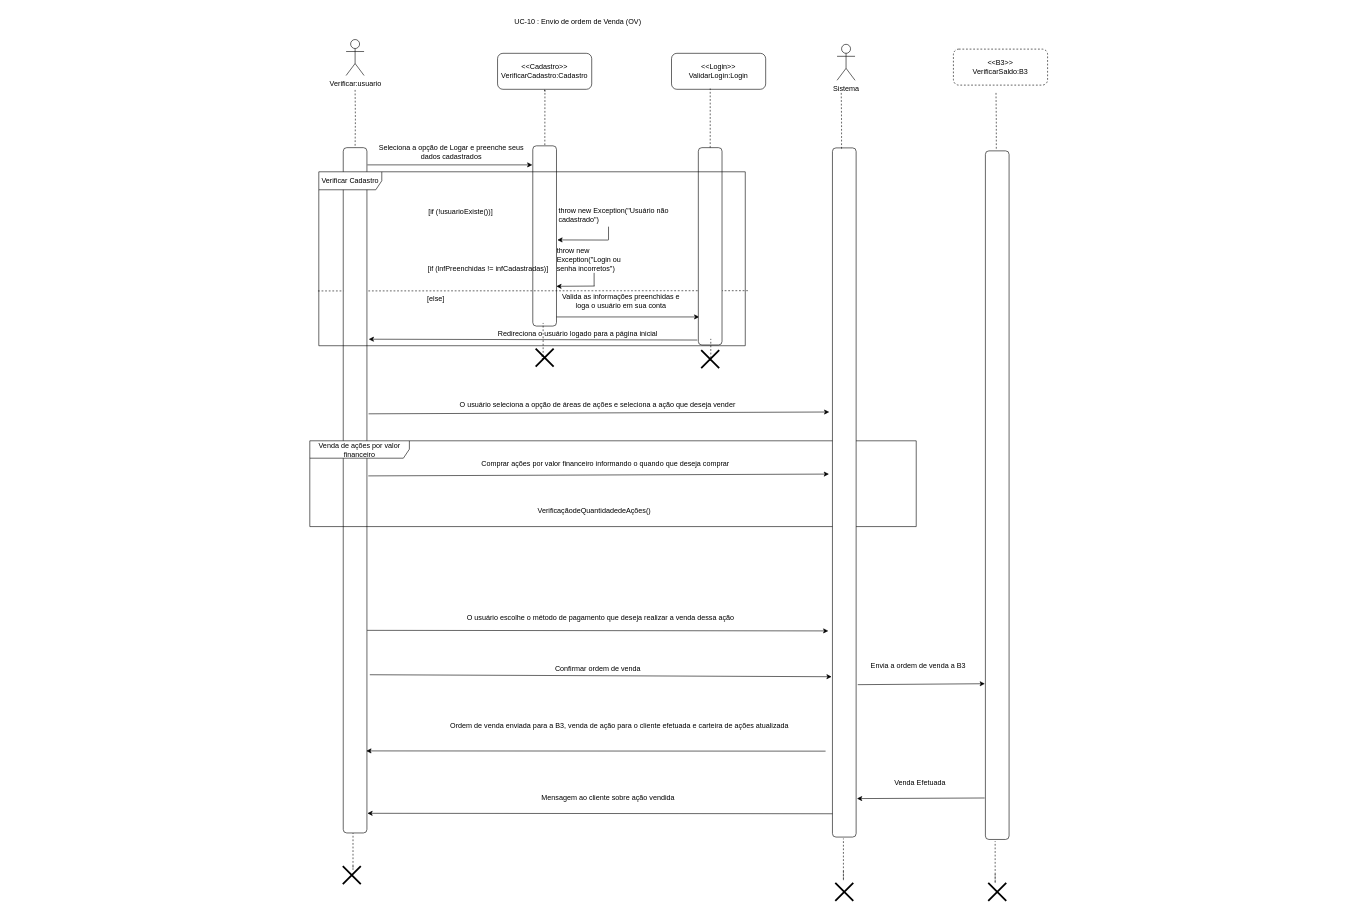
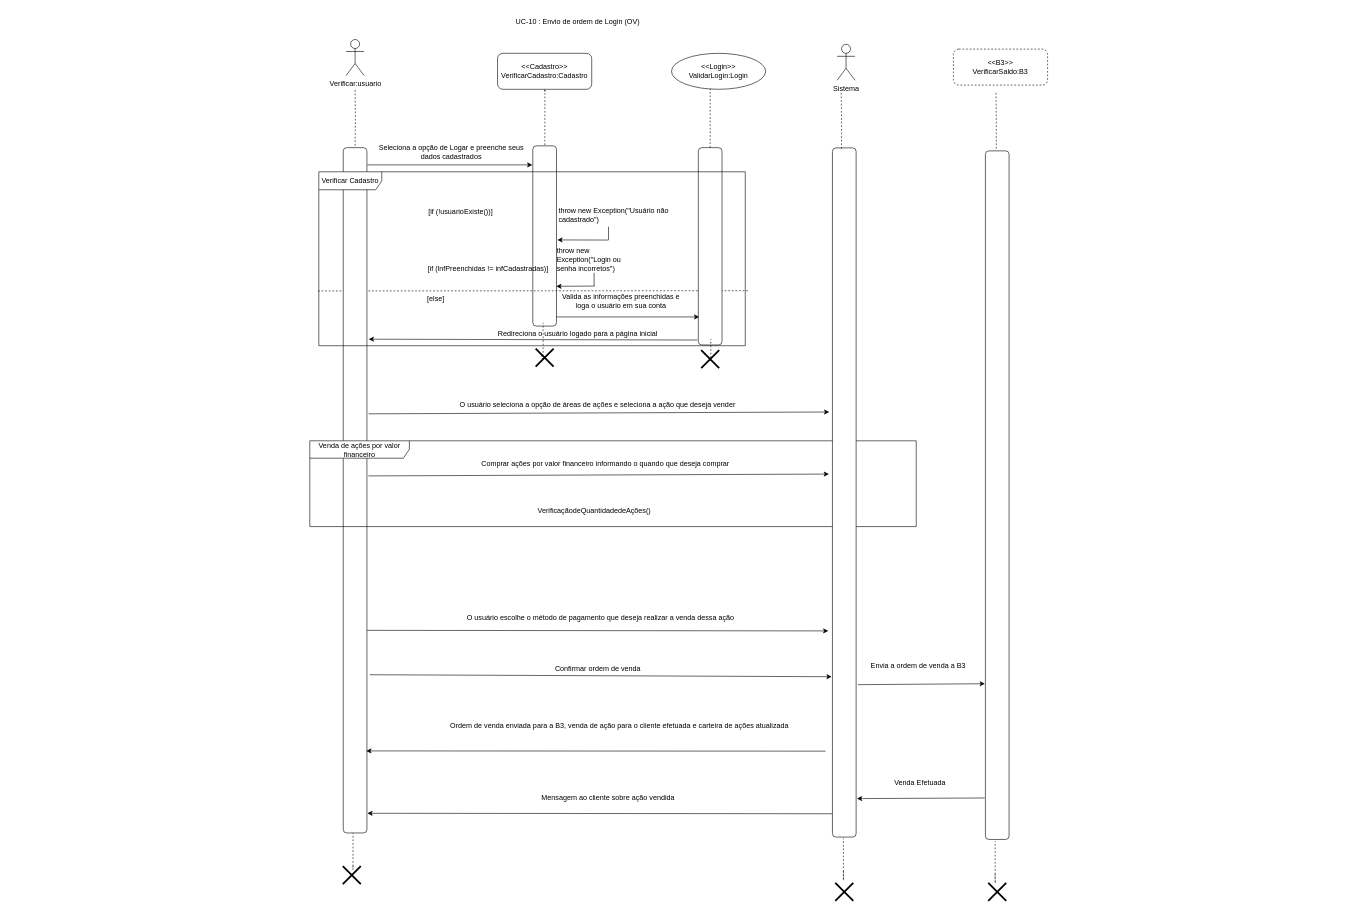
node "UC-10 : Envio de ordem de Venda (OV)": label "UC-10 : Envio de ordem de Venda (OV)" -> "UC-10 : Envio de ordem de Login (OV)"
node "<<Login>> ValidarLogin:Login": shape rounded rectangle -> ellipse
